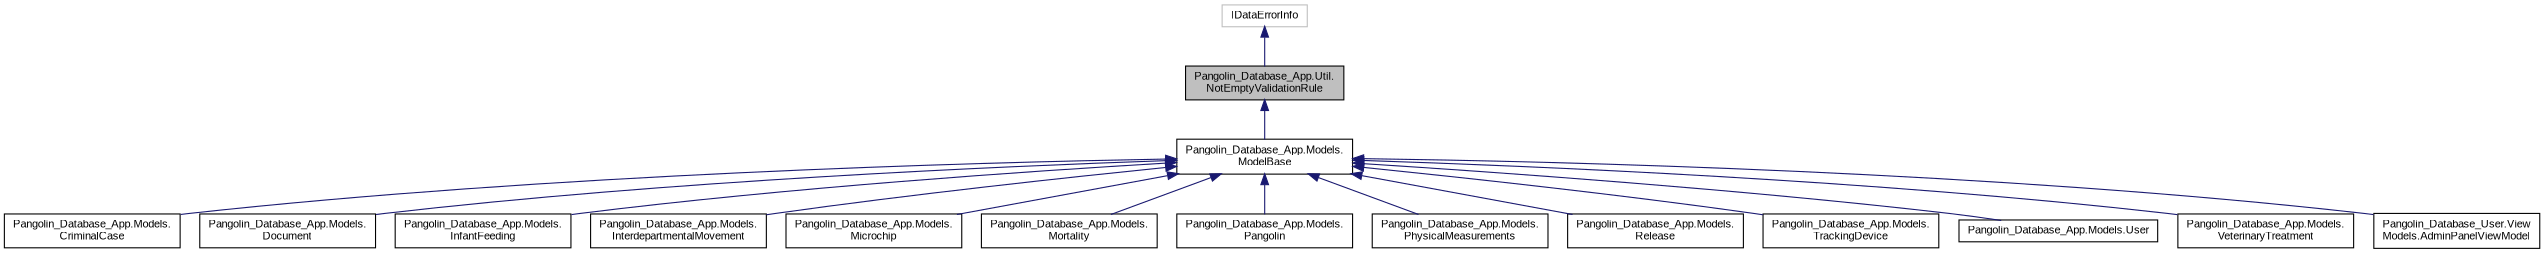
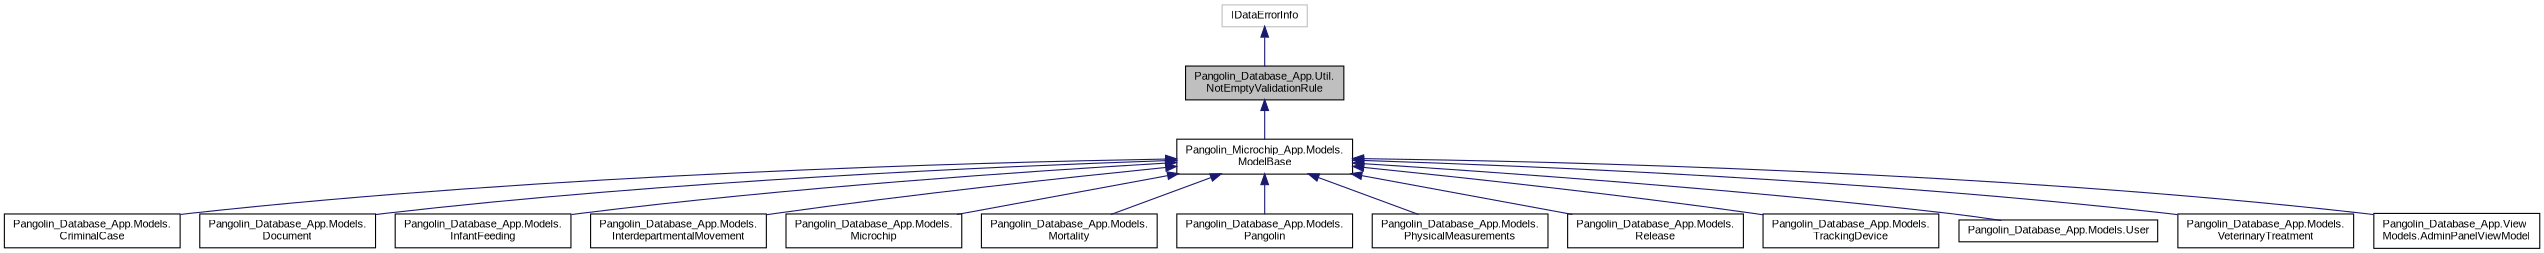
node "Pangolin_Database_App.Models. ModelBase": label "Pangolin_Database_App.Models. ModelBase" -> "Pangolin_Microchip_App.Models. ModelBase"
node "Pangolin_Database_User.View Models.AdminPanelViewModel": label "Pangolin_Database_User.View Models.AdminPanelViewModel" -> "Pangolin_Database_App.View Models.AdminPanelViewModel"
